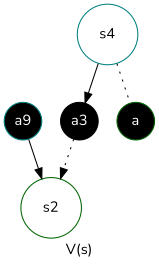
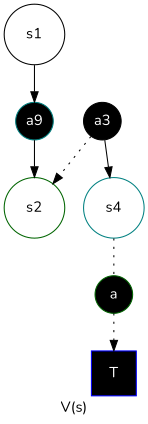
node "s1": added
edge "s4" -> "a3": reversed
node "T": added
